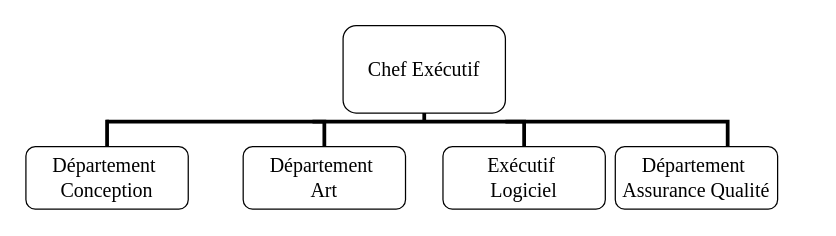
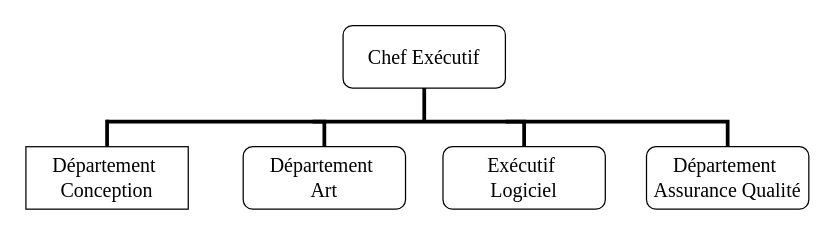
node "Chef Exécutif": size 163x88 -> 163x63
node "Département Conception": shape rounded rectangle -> rectangle
node "Département Assurance Qualité": moved (697, 178) -> (728, 178)
